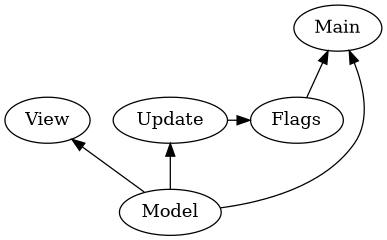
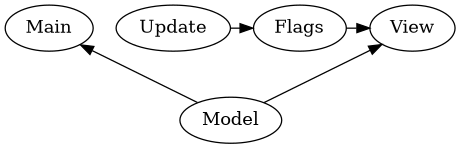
edge "Flags" -> "Main": now "Flags" -> "View"
edge "Model" -> "Update": removed
